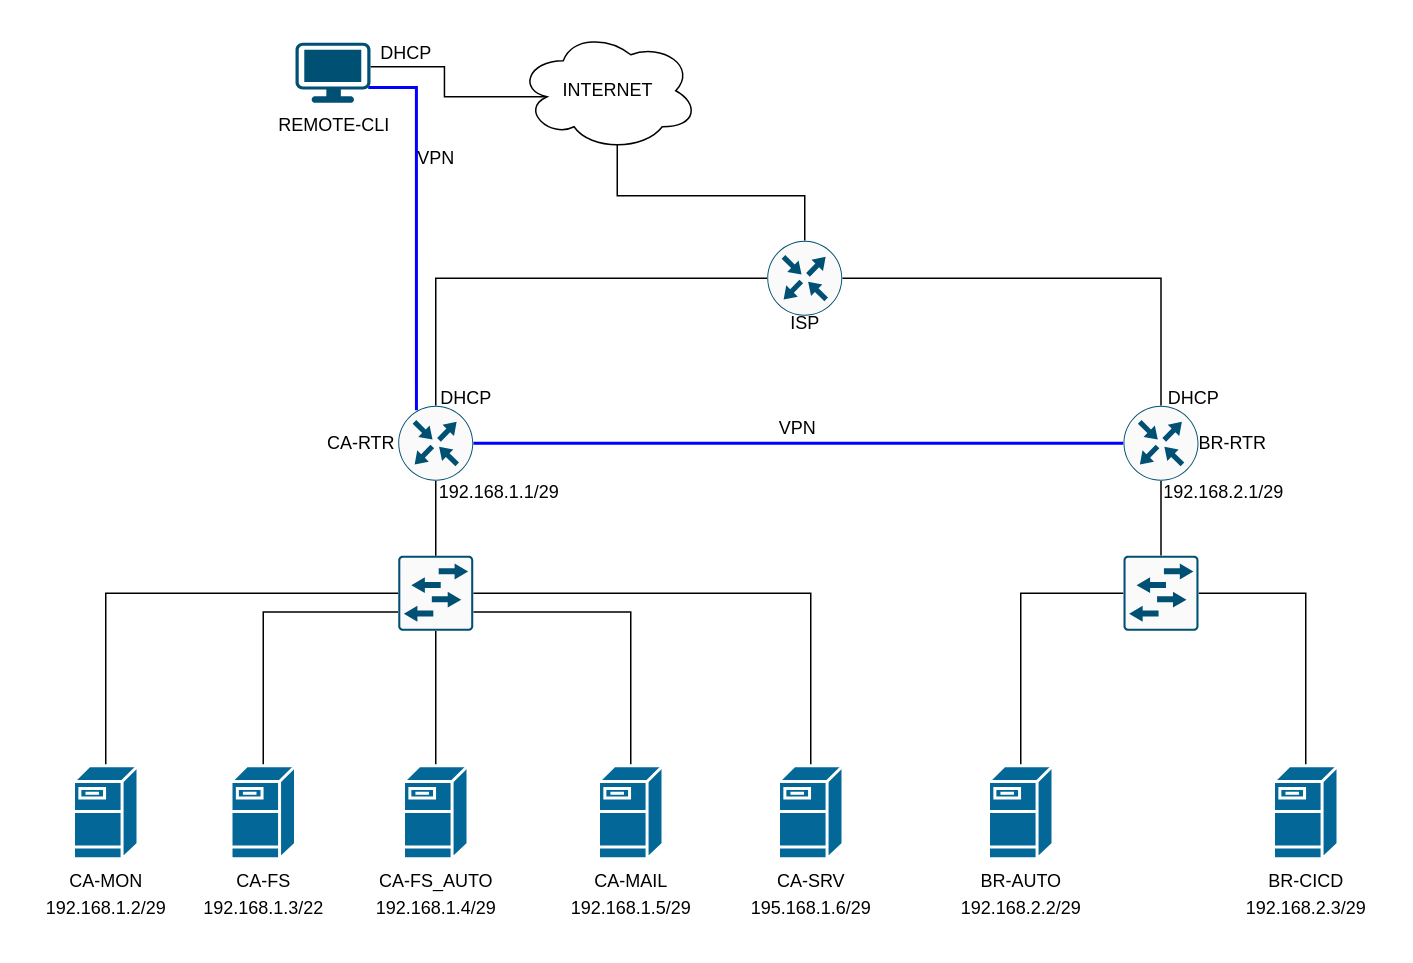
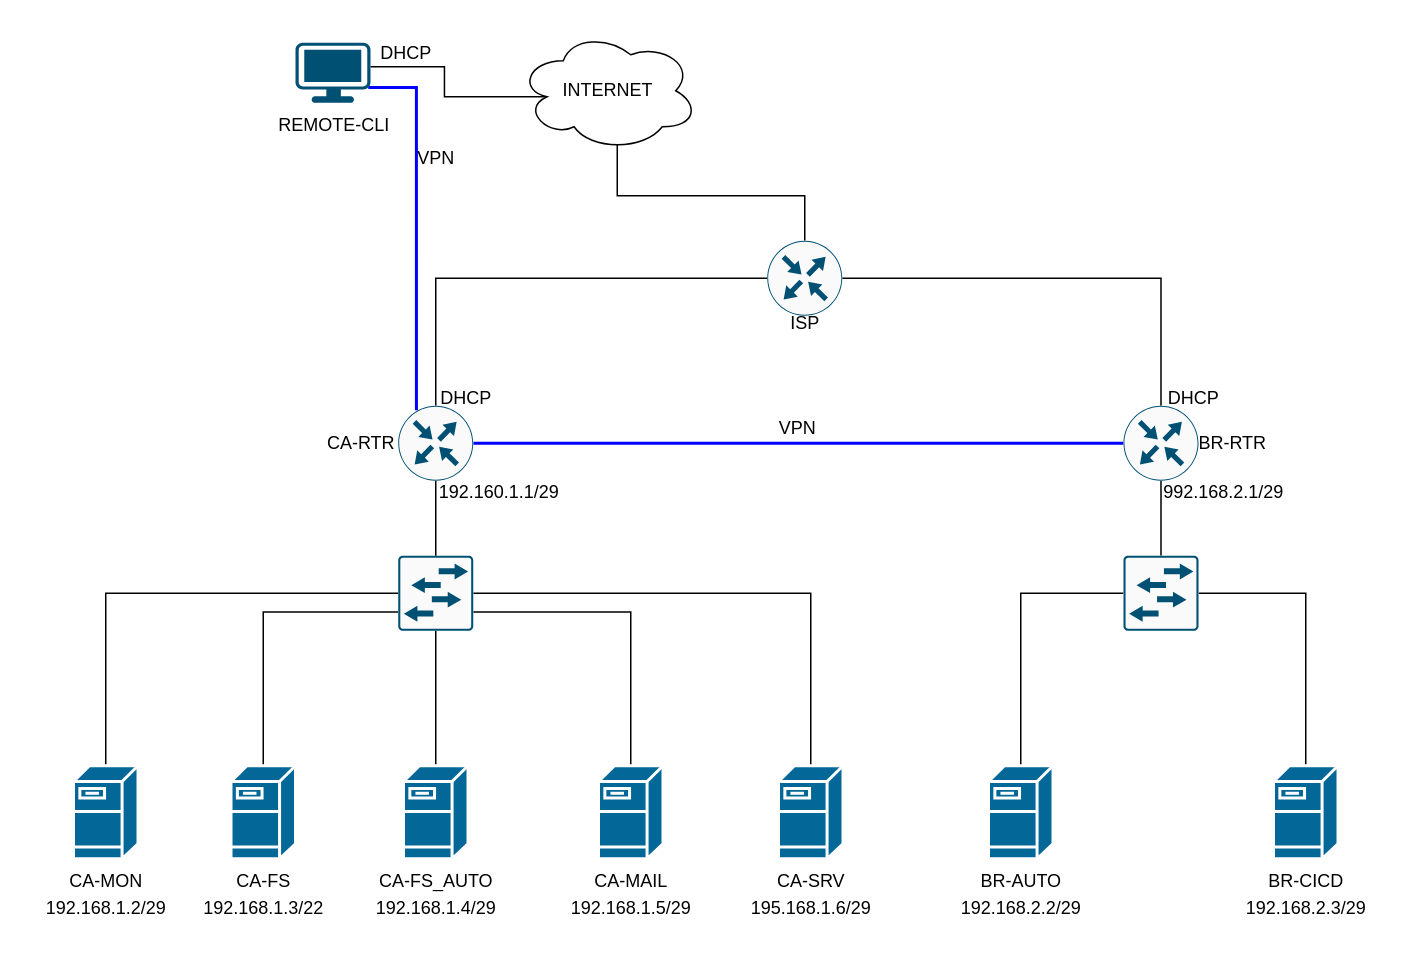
node "192.168.1.1/29": label "192.168.1.1/29" -> "192.160.1.1/29"
node "192.168.2.1/29": label "192.168.2.1/29" -> "992.168.2.1/29"
